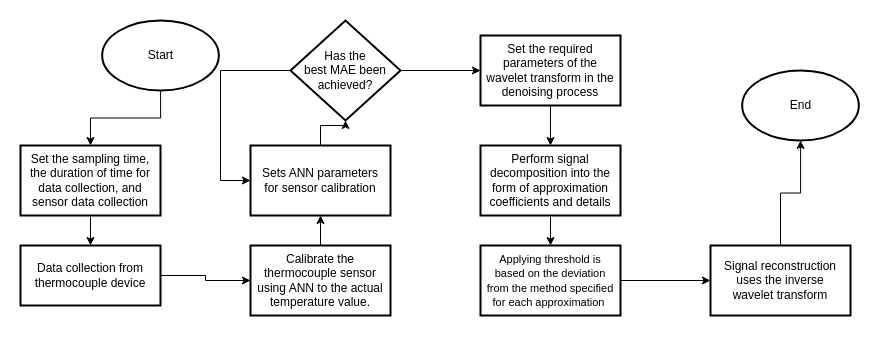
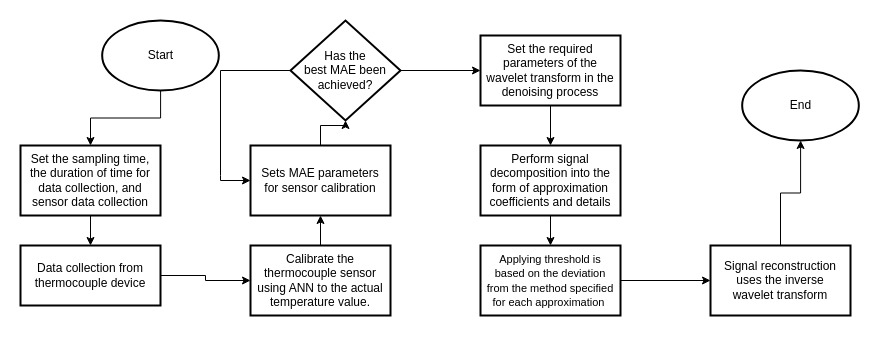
node "Sets ANN parameters for sensor calibration": label "Sets ANN parameters for sensor calibration" -> "Sets MAE parameters for sensor calibration"
